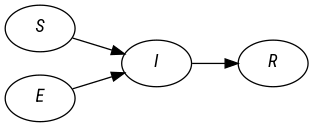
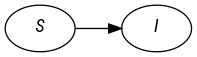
node "R": removed
node "E": removed
